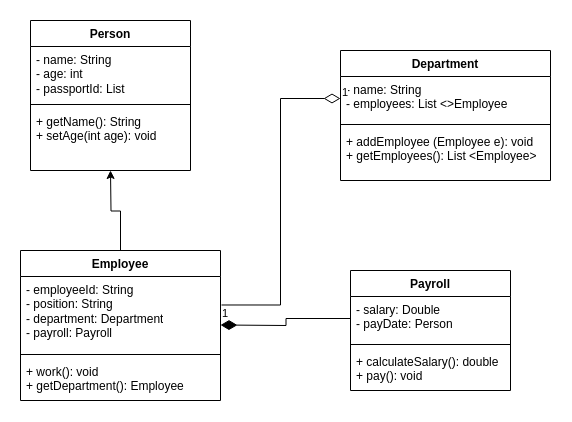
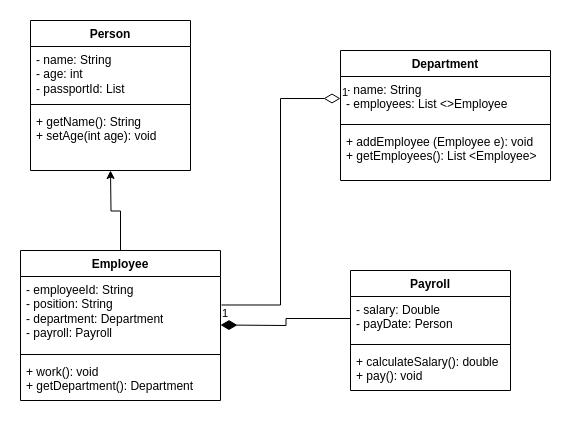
node "+ work(): void + getDepartment(): Employee": label "+ work(): void + getDepartment(): Employee" -> "+ work(): void + getDepartment(): Department"
